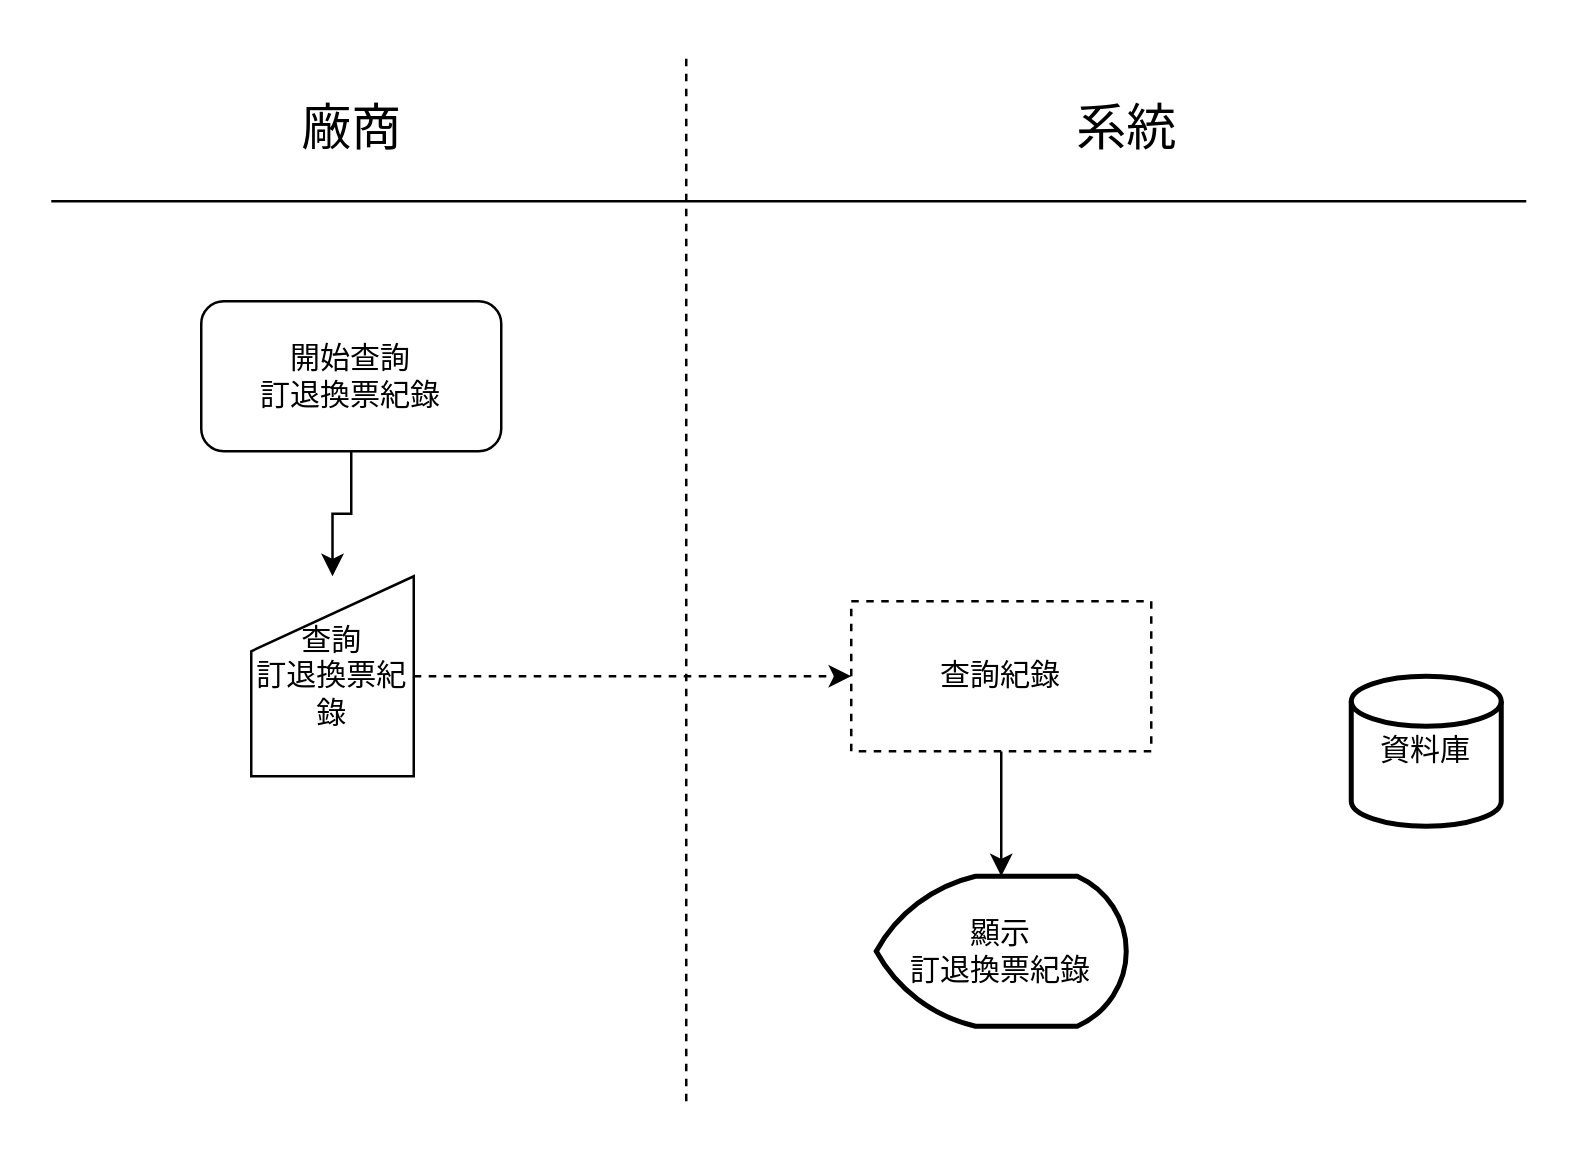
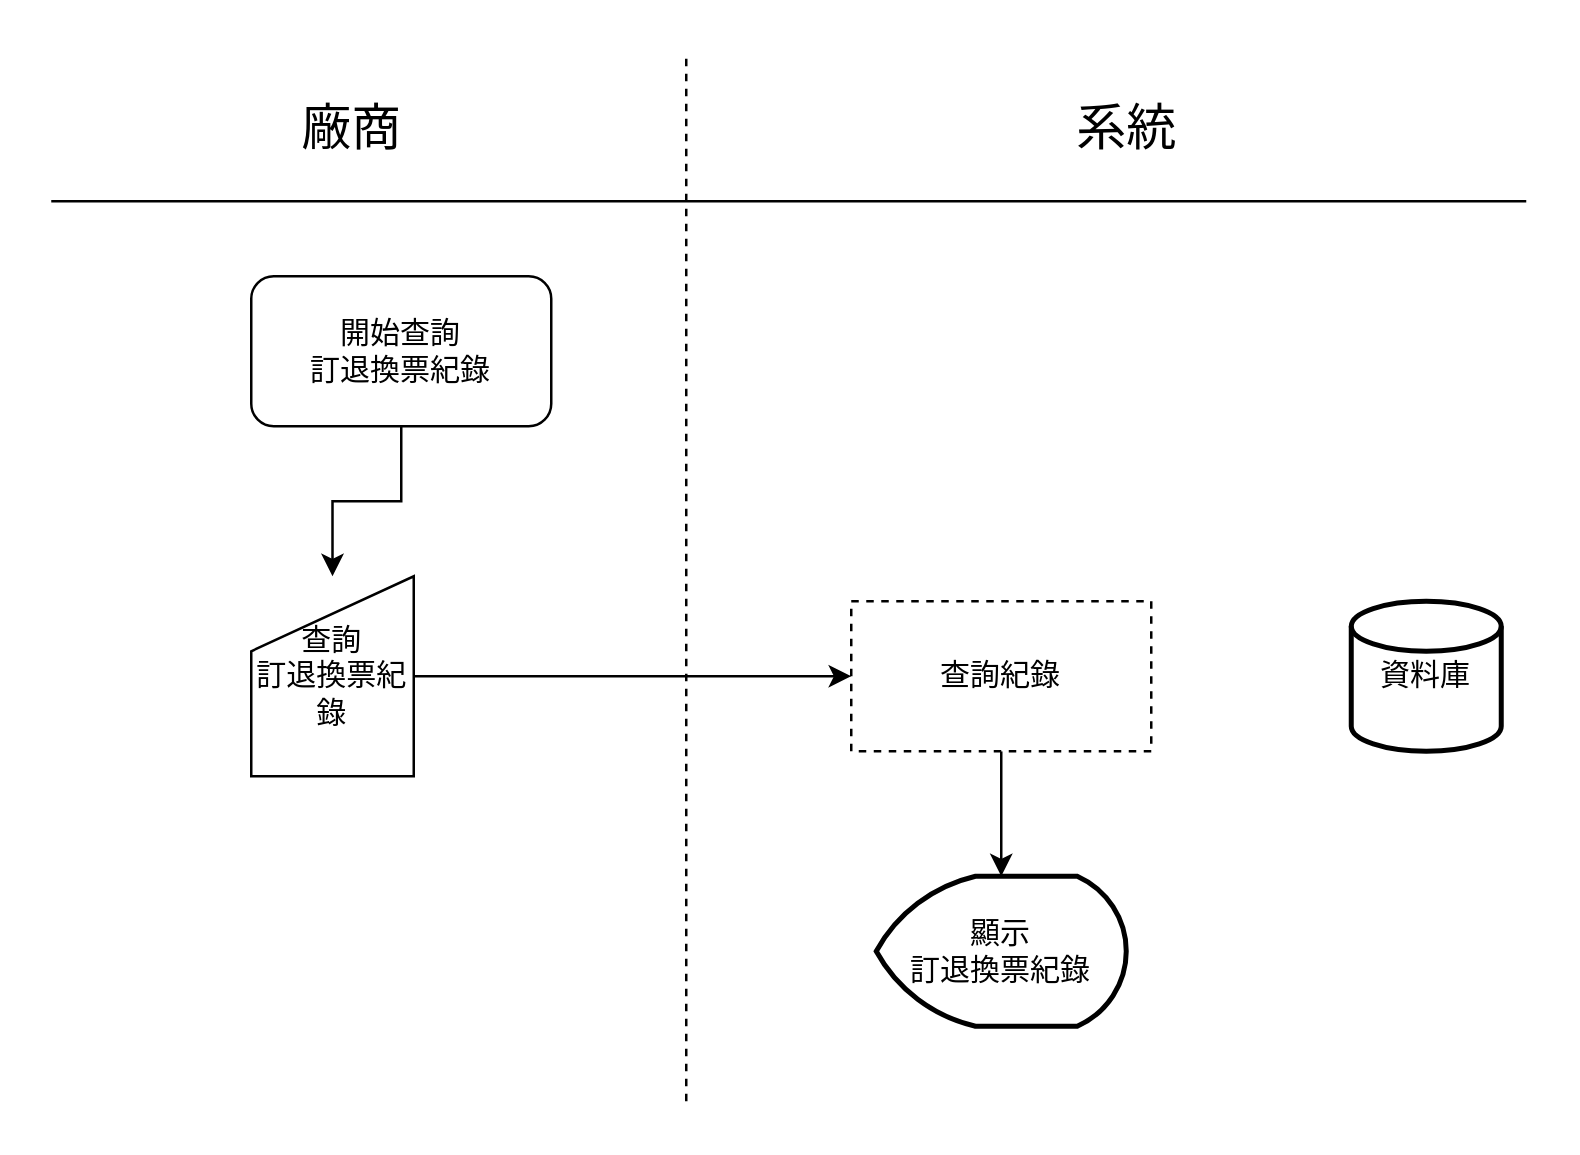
node "開始查詢 訂退換票紀錄": moved (351, 376) -> (401, 351)
edge "查詢 訂退換票紀錄" -> "查詢紀錄": style dashed -> solid
node "資料庫": moved (1426, 751) -> (1426, 676)
